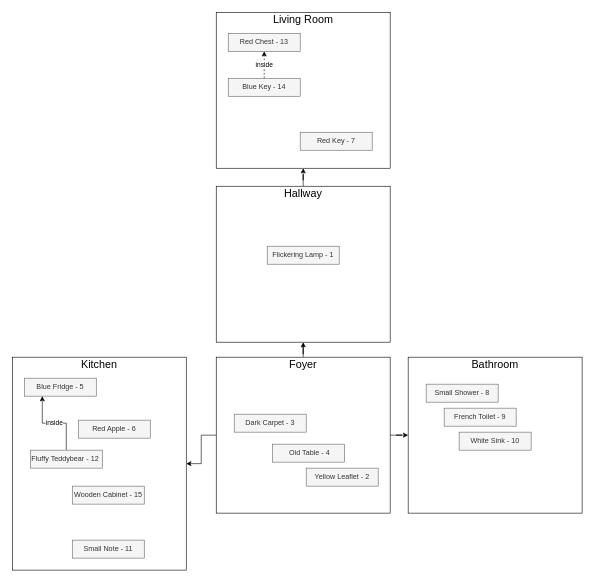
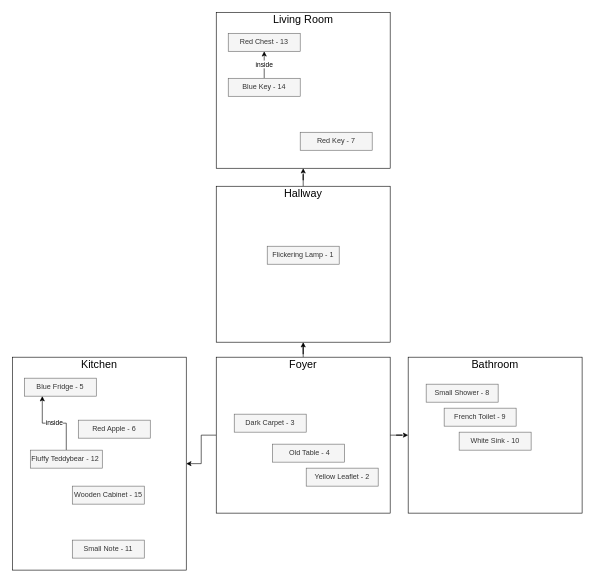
edge "Blue Key - 14" -> "Red Chest - 13": style dashed -> solid
